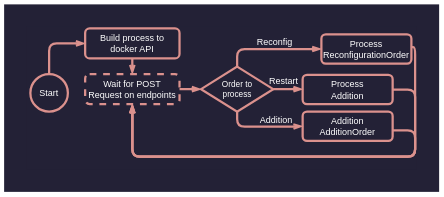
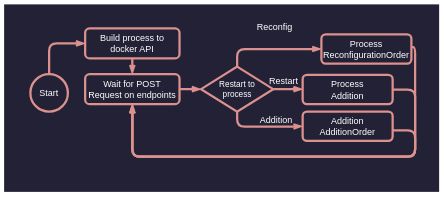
node "Reconfig": moved (275, 42) -> (275, 27)
node "Wait for POST Request on endpoints": style dashed -> solid
node "Order to process": label "Order to process" -> "Restart to process"
